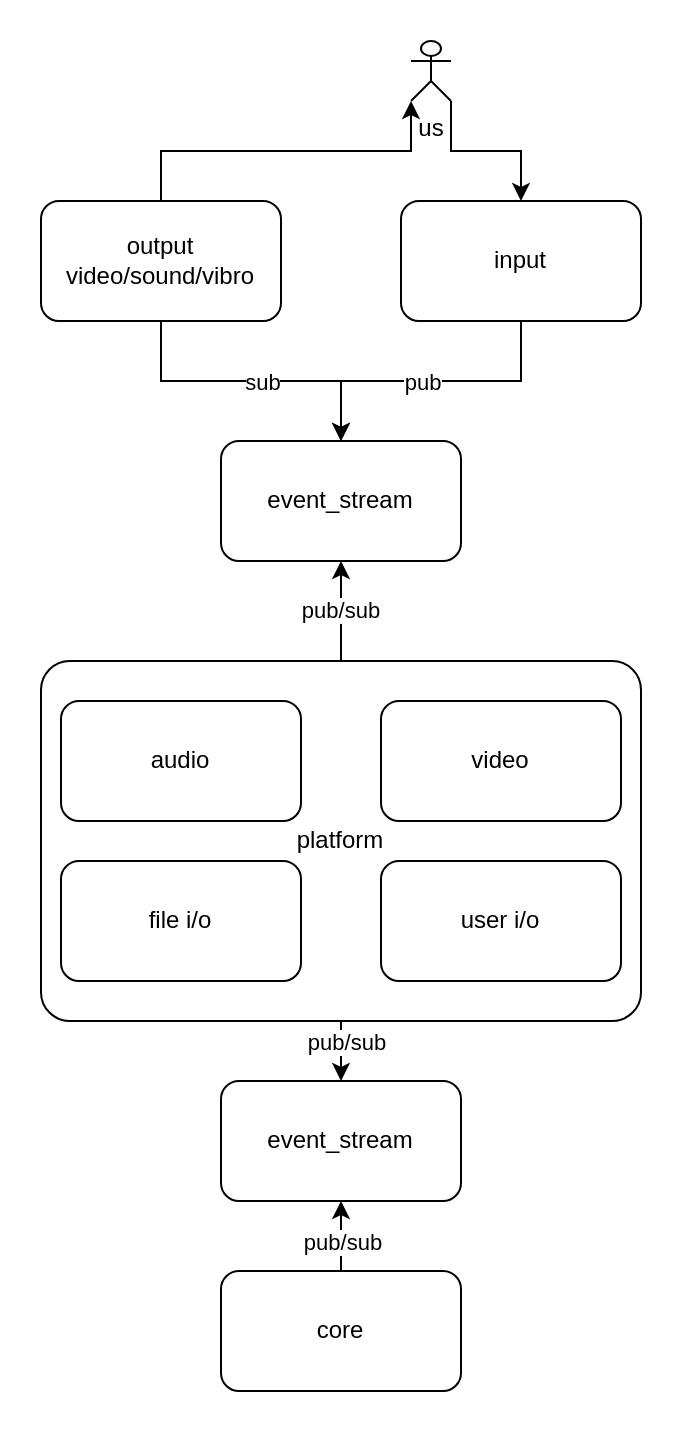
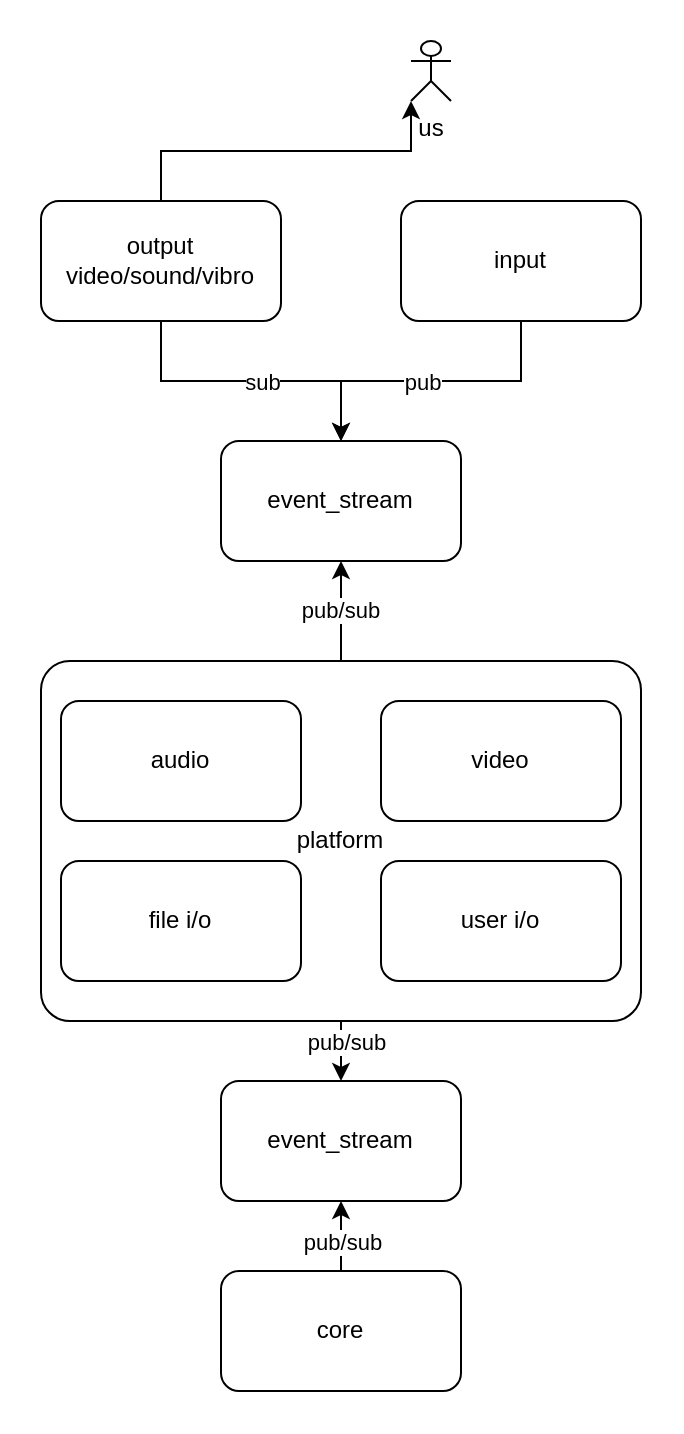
edge "us" -> "input": removed
